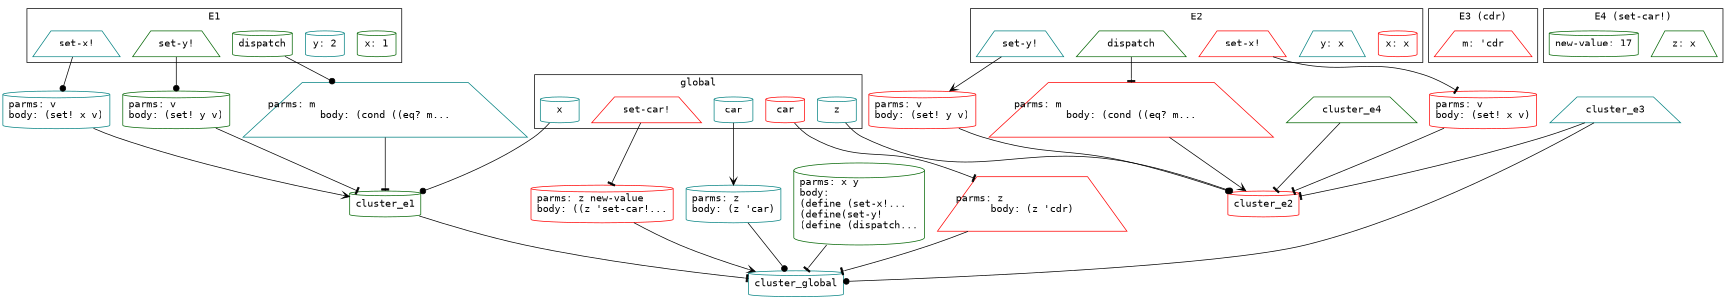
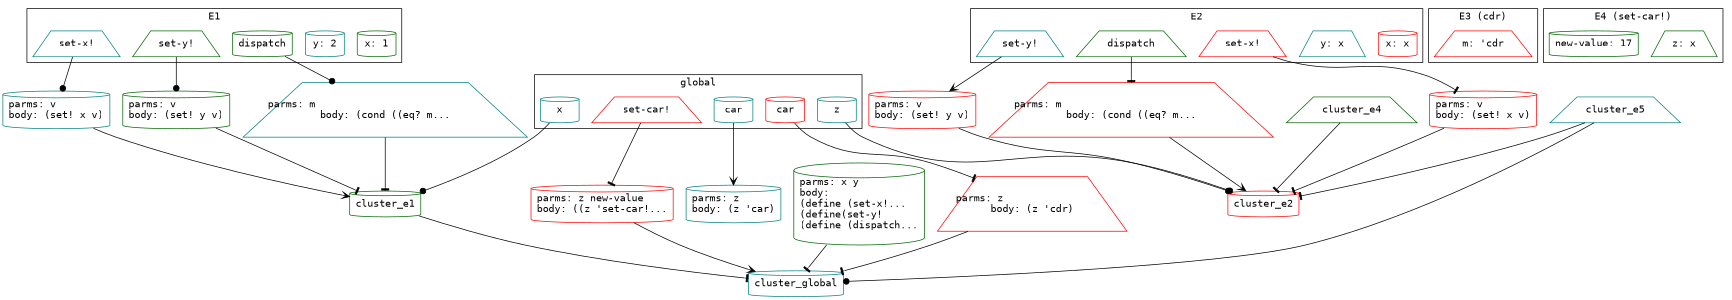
node "cluster_e3": label "cluster_e3" -> "cluster_e5"
edge "parms: z body: (z 'car)" -> "cluster_global": removed
